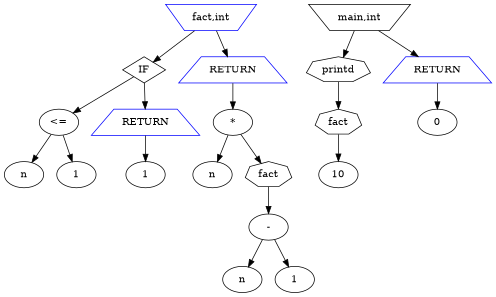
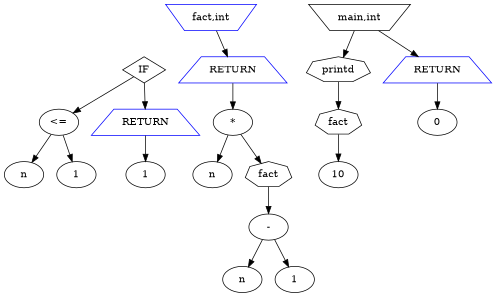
edge "fact,int" -> "IF": removed
